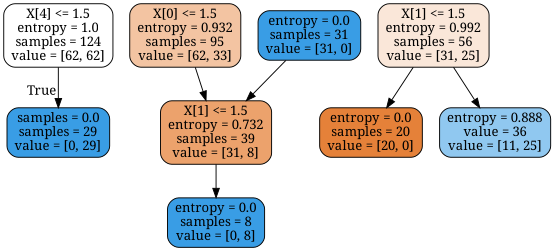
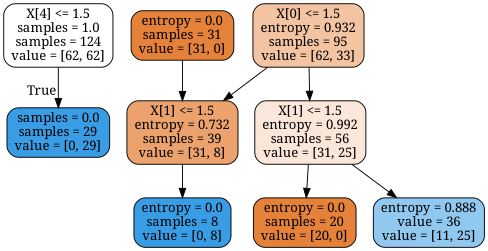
node "X[4] <= 1.5 entropy = 1.0 samples = 124 value = [62, 62]": label "X[4] <= 1.5 entropy = 1.0 samples = 124 value = [62, 62]" -> "X[4] <= 1.5 samples = 1.0 samples = 124 value = [62, 62]"
node "entropy = 0.0 samples = 31 value = [31, 0]": fillcolor #399de5 -> #e58139
edge "X[0] <= 1.5 entropy = 0.932 samples = 95 value = [62, 33]" -> "X[1] <= 1.5 entropy = 0.992 samples = 56 value = [31, 25]": added
